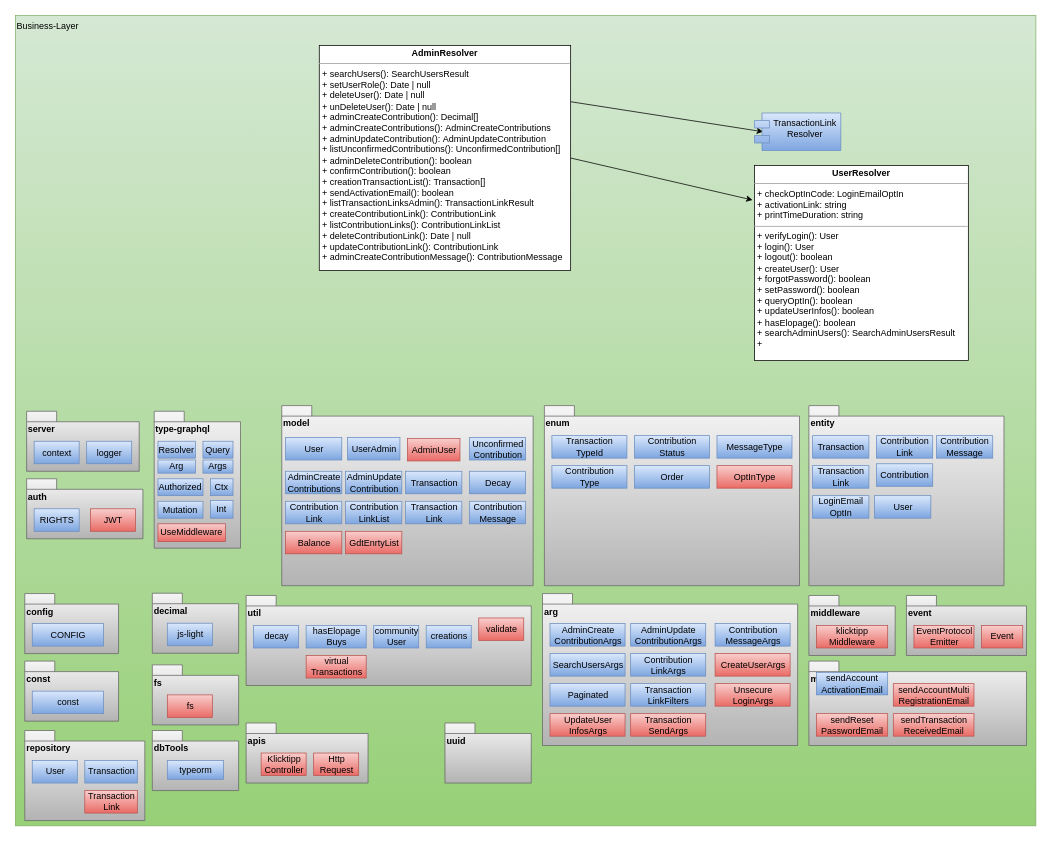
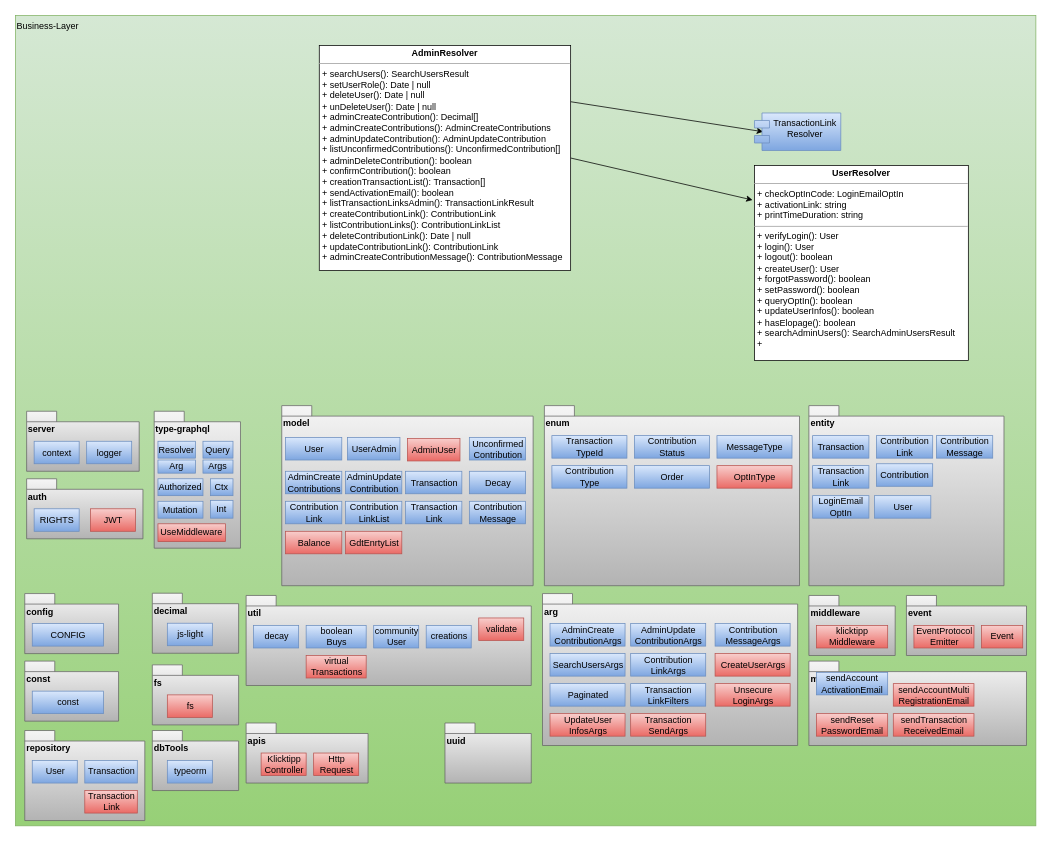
node "hasElopage Buys": label "hasElopage Buys" -> "boolean Buys"
node "typeorm": size 56x19 -> 45x23
